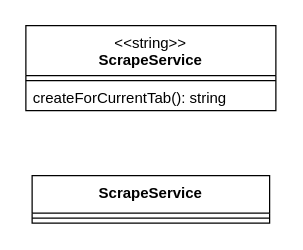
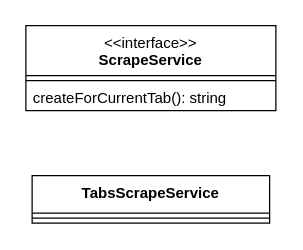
node "<<string>> ScrapeService": label "<<string>> ScrapeService" -> "<<interface>> ScrapeService"
node "ScrapeService": label "ScrapeService" -> "TabsScrapeService"
